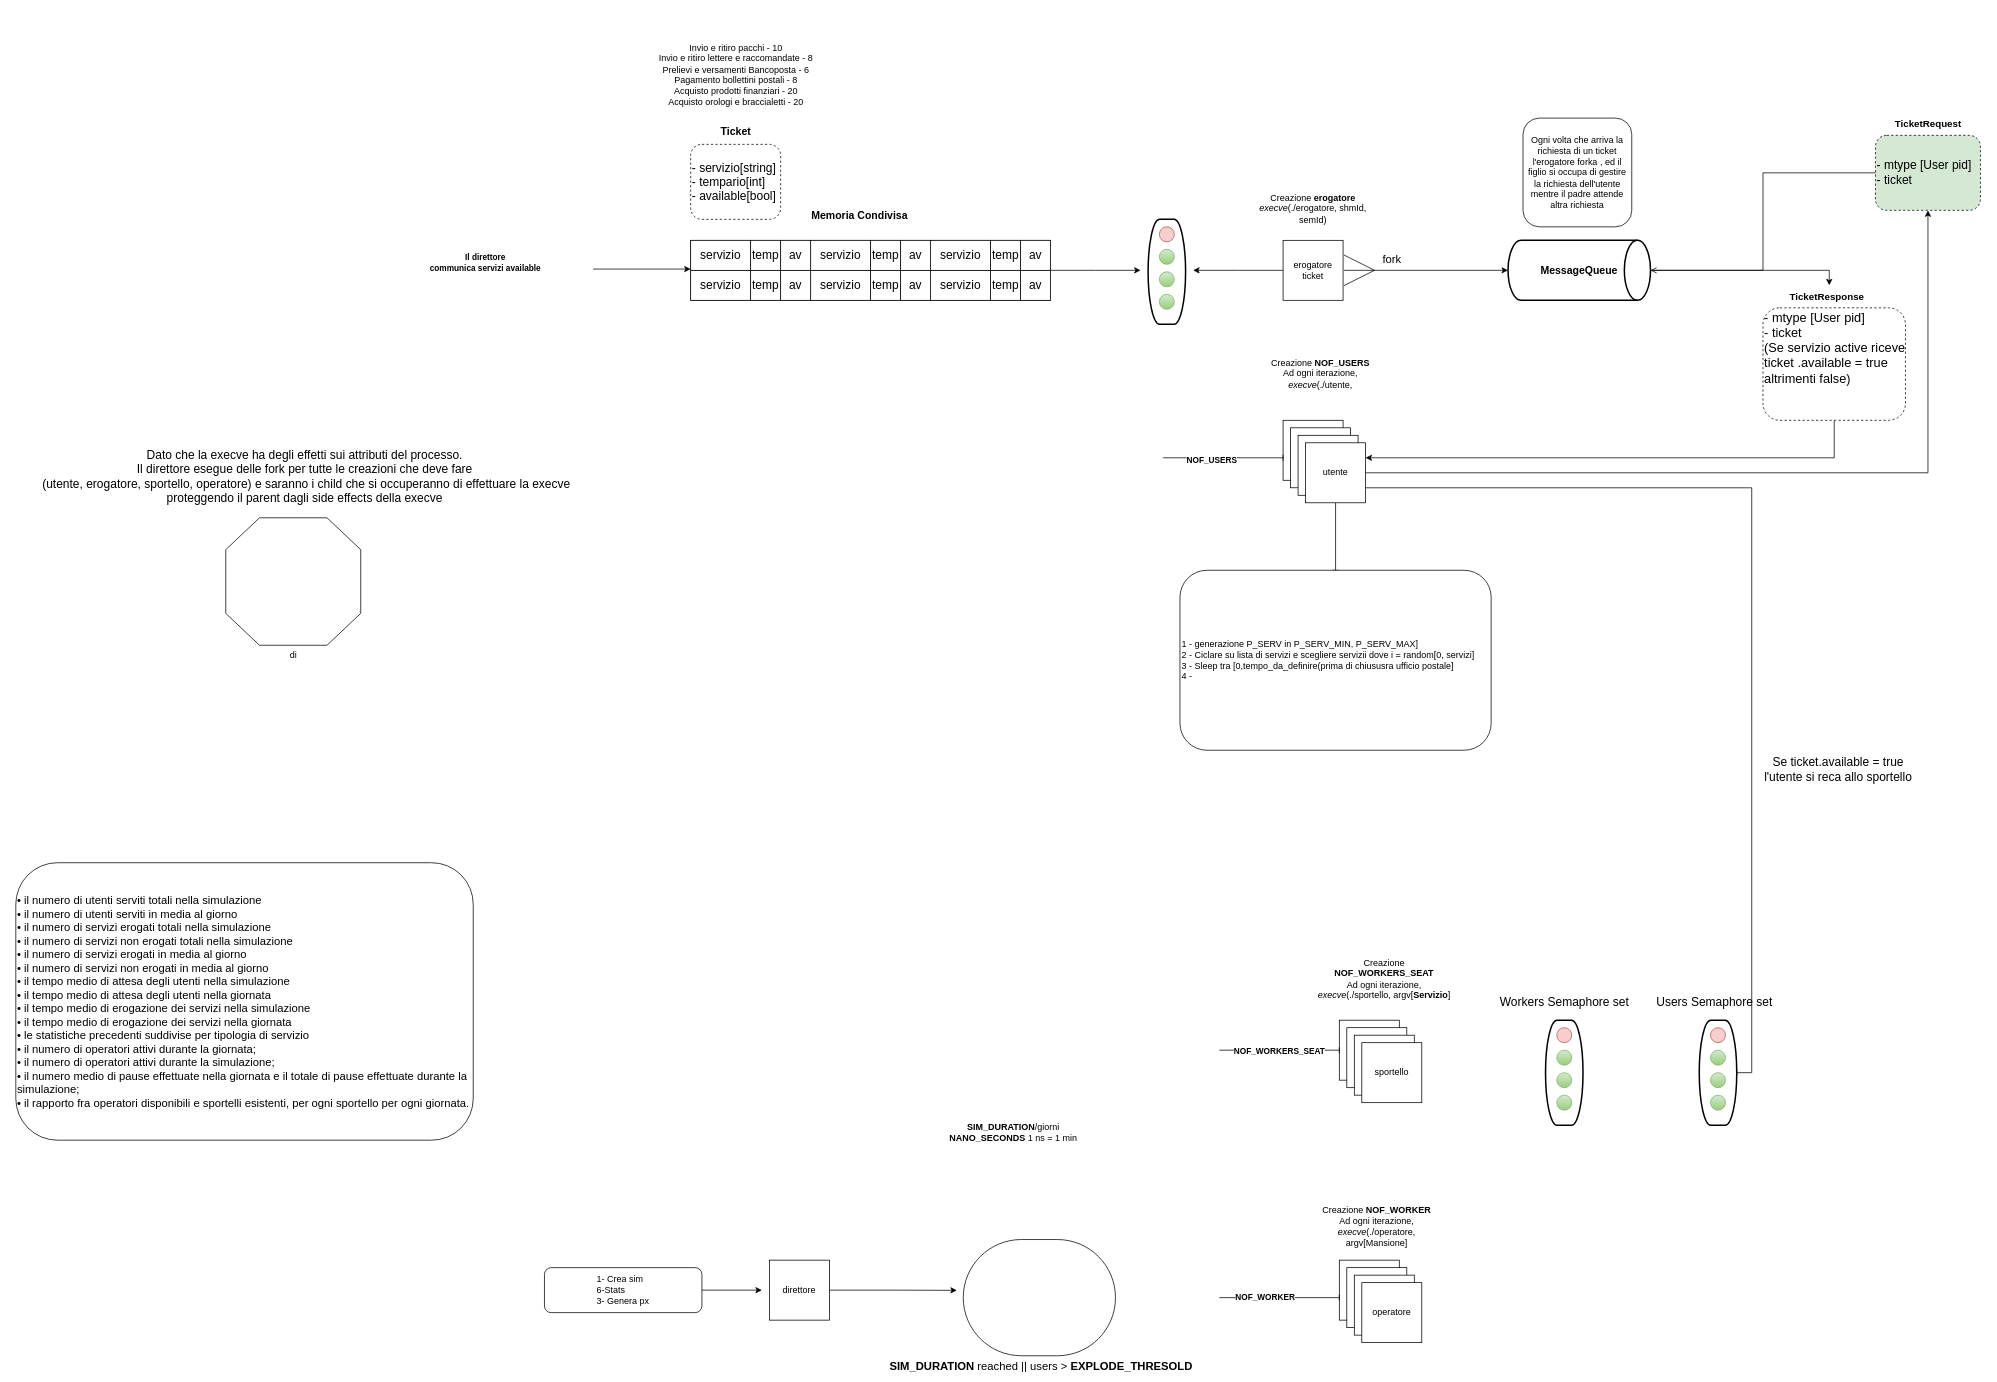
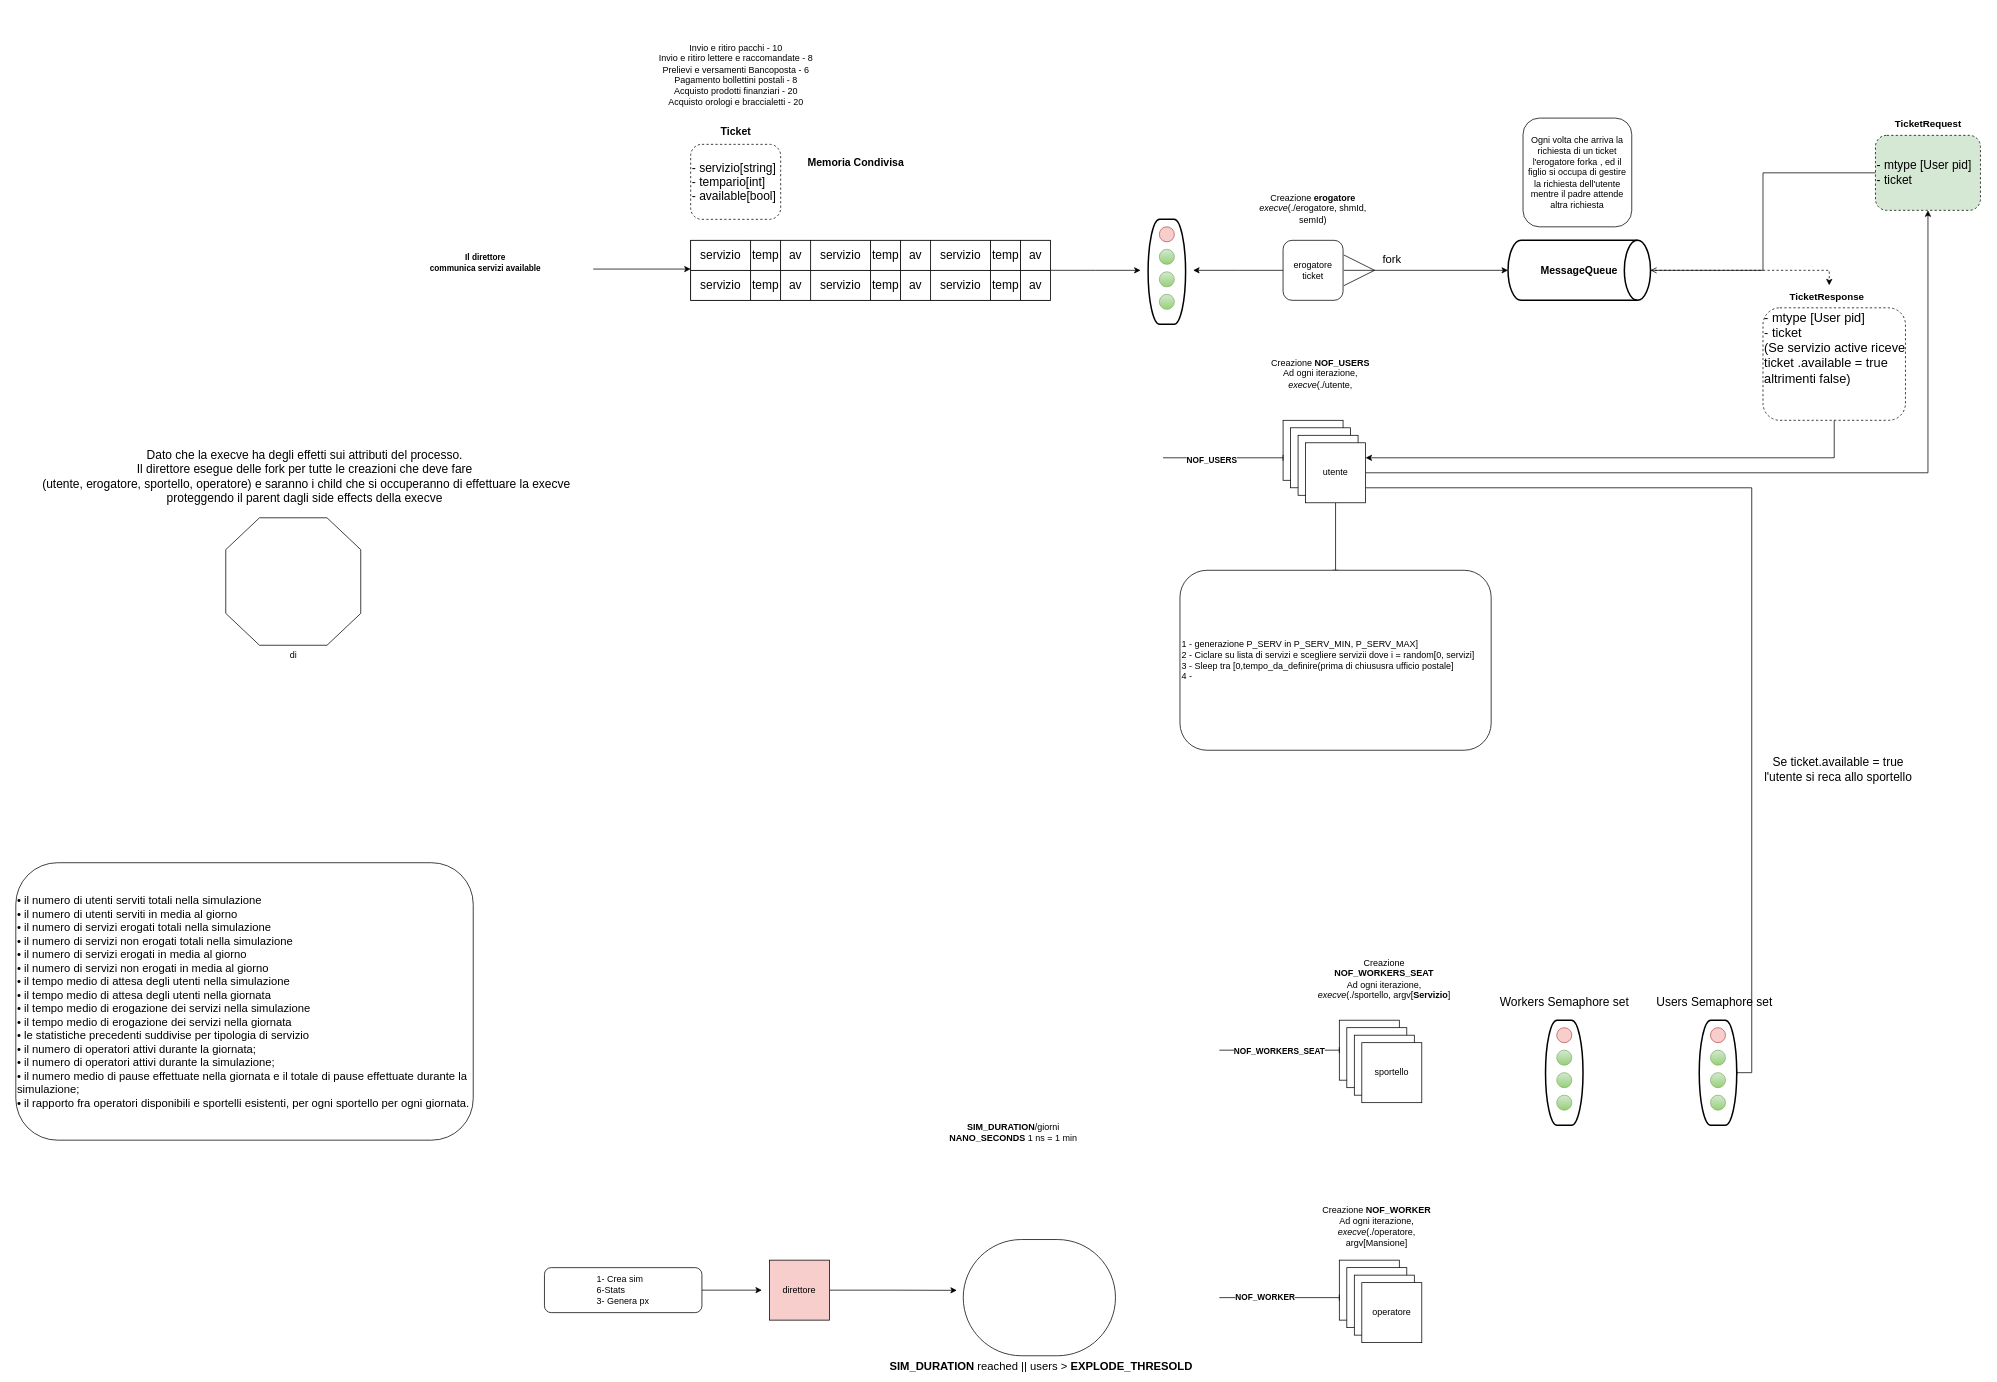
node "Memoria Condivisa": moved (859, 216) -> (855, 163)
node "erogatore ticket": shape rectangle -> rounded rectangle
edge "MessageQueue" -> "TicketResponse": style solid -> dashed
node "direttore": fillcolor #ffffff -> #f8cecc
